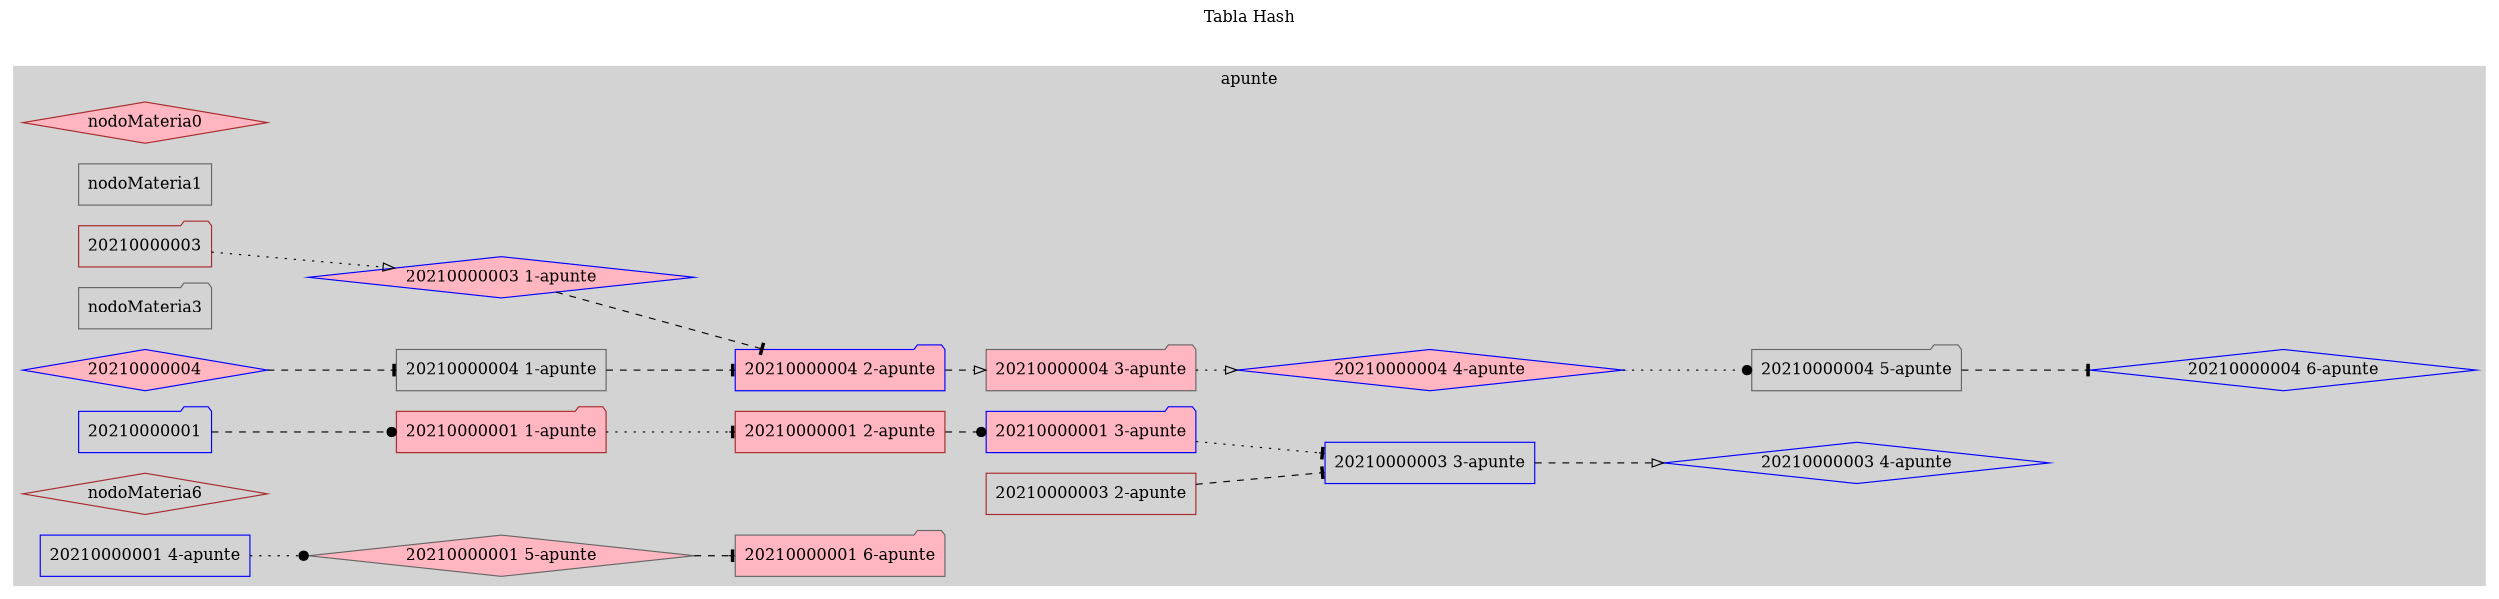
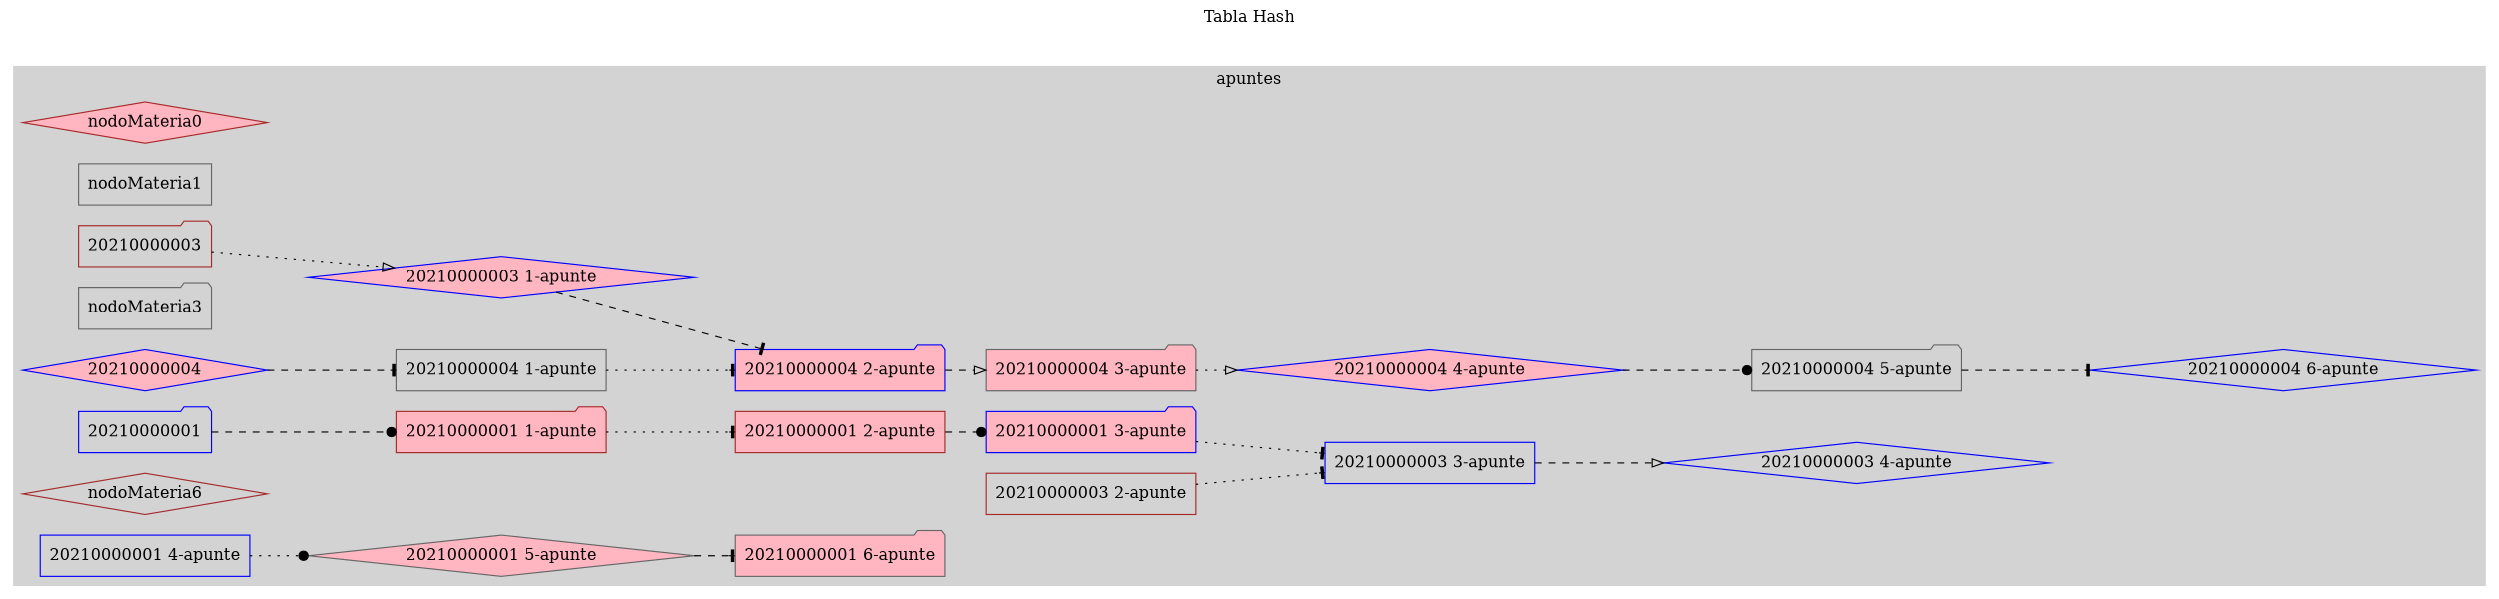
cluster "apunte": label "apunte" -> "apuntes"
edge "20210000004 1-apunte" -> "20210000004 2-apunte": style dashed -> dotted
edge "20210000004 4-apunte" -> "20210000004 5-apunte": style dotted -> dashed
edge "20210000003 2-apunte" -> "20210000003 3-apunte": style dashed -> dotted
